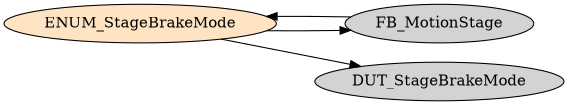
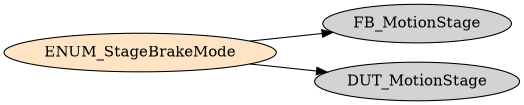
edge "FB_MotionStage" -> "ENUM_StageBrakeMode": removed
node "DUT_StageBrakeMode": label "DUT_StageBrakeMode" -> "DUT_MotionStage"
